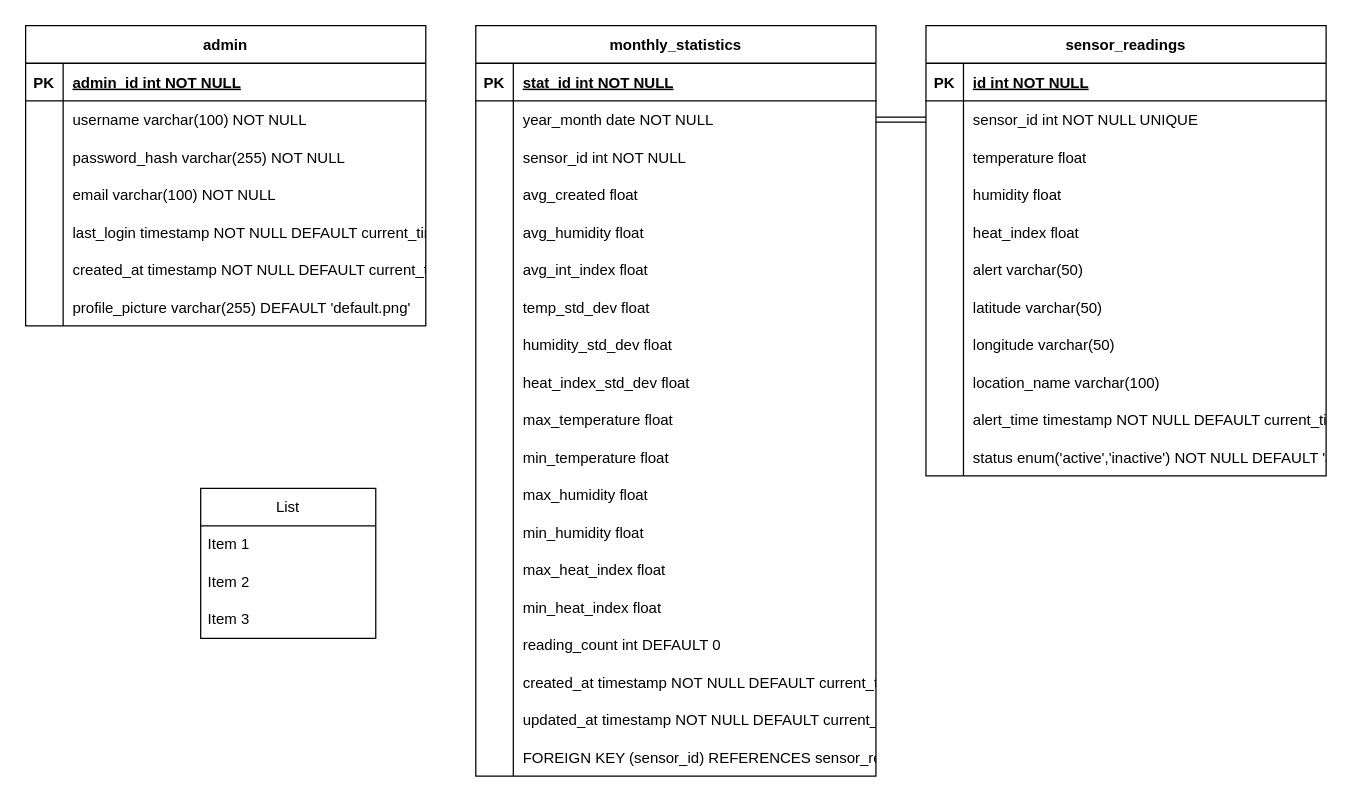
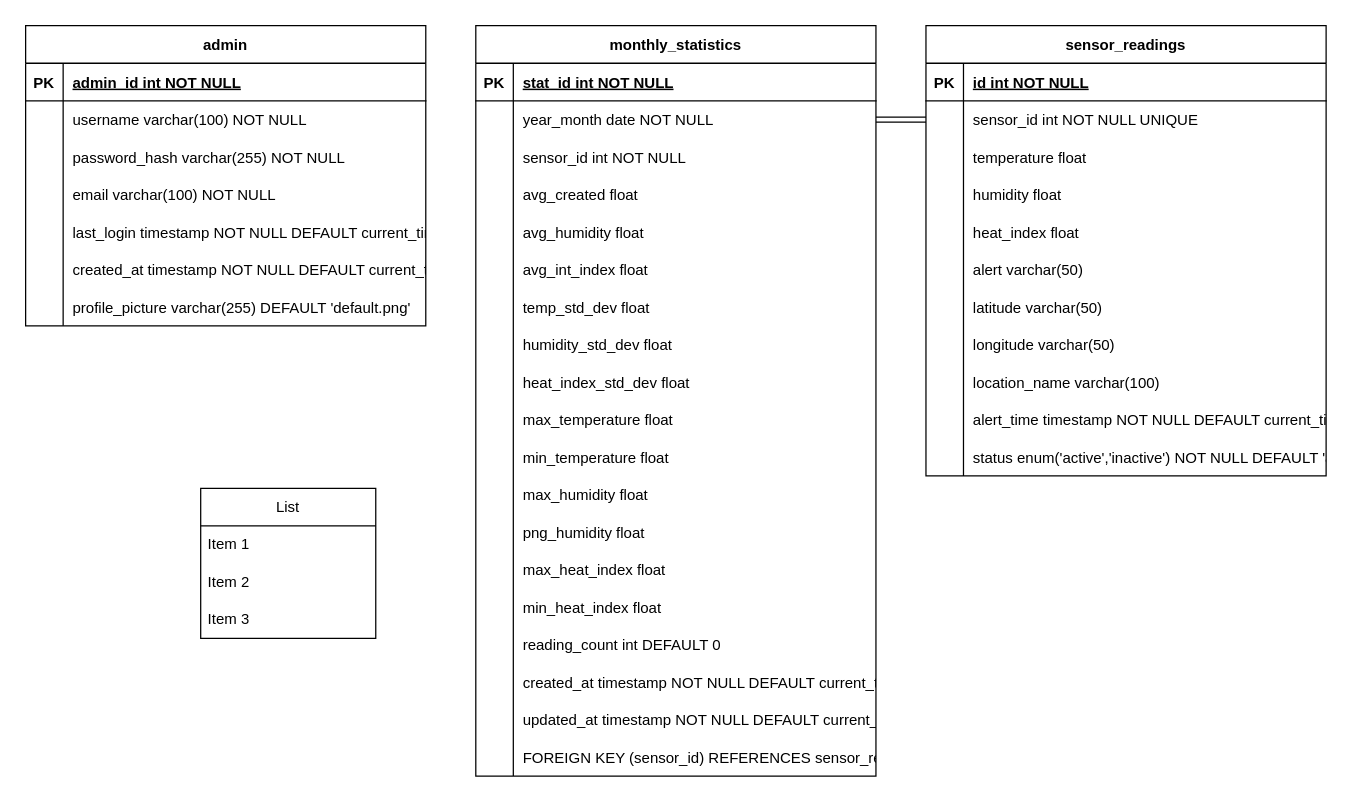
node "min_humidity float": label "min_humidity float" -> "png_humidity float"
